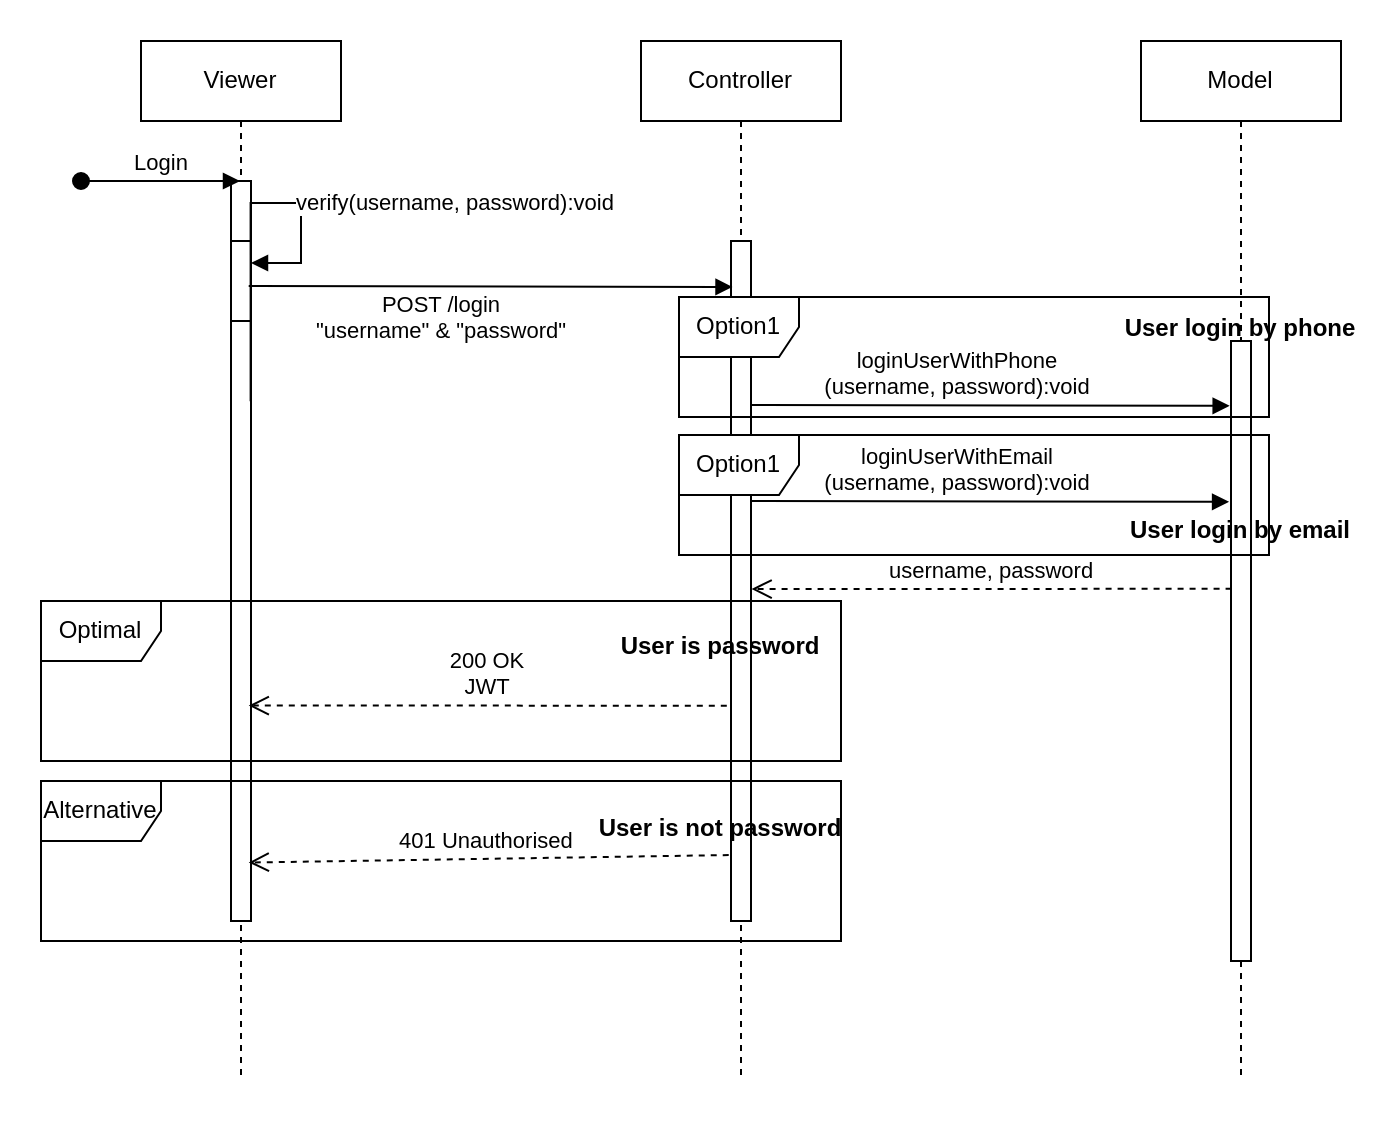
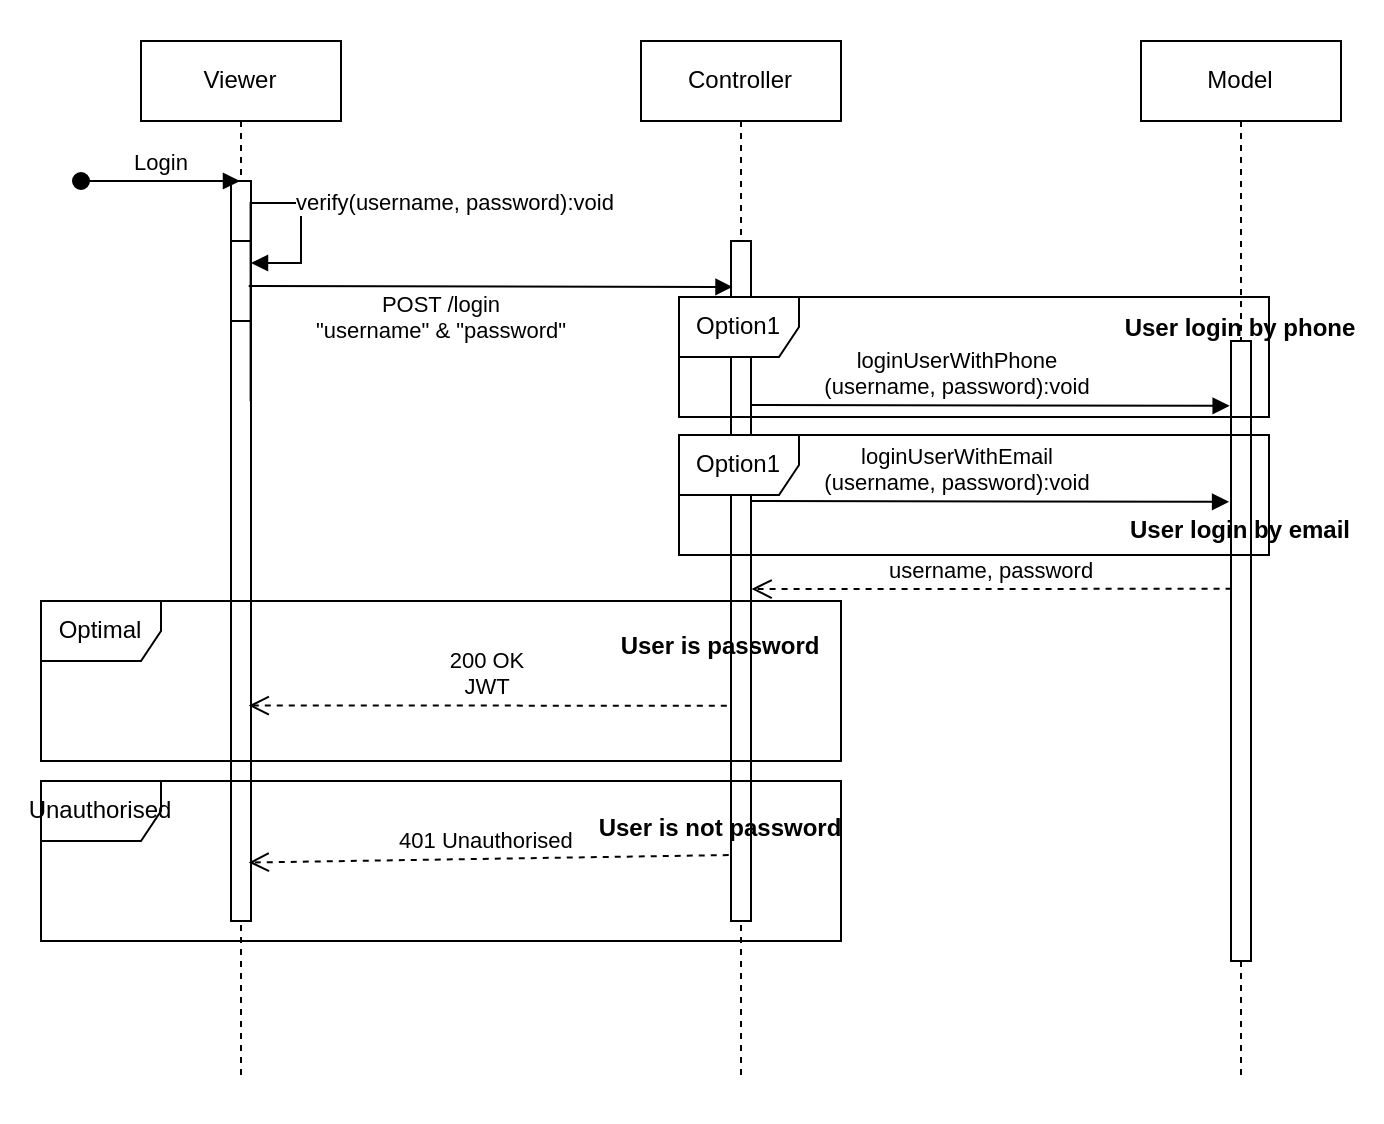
node "Alternative": label "Alternative" -> "Unauthorised"
